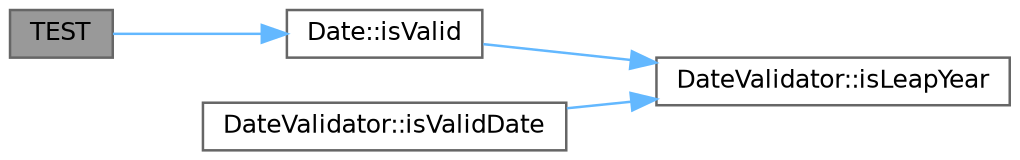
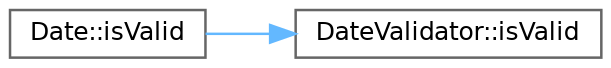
node "TEST": removed
node "DateValidator::isLeapYear": label "DateValidator::isLeapYear" -> "DateValidator::isValid"
node "DateValidator::isValidDate": removed
